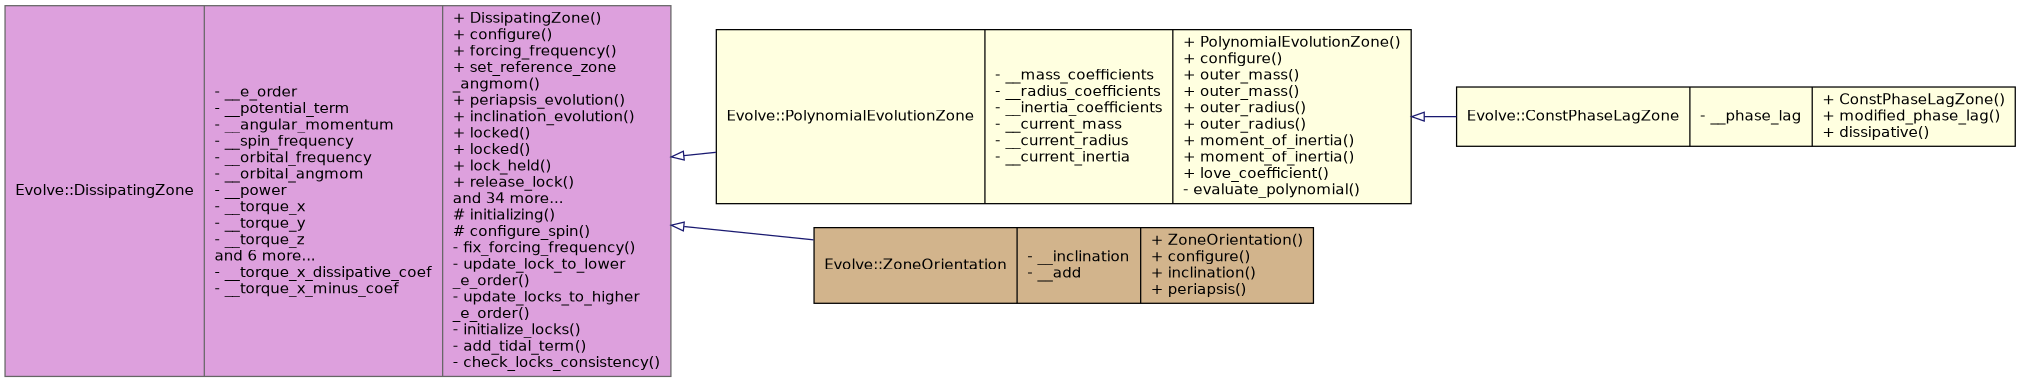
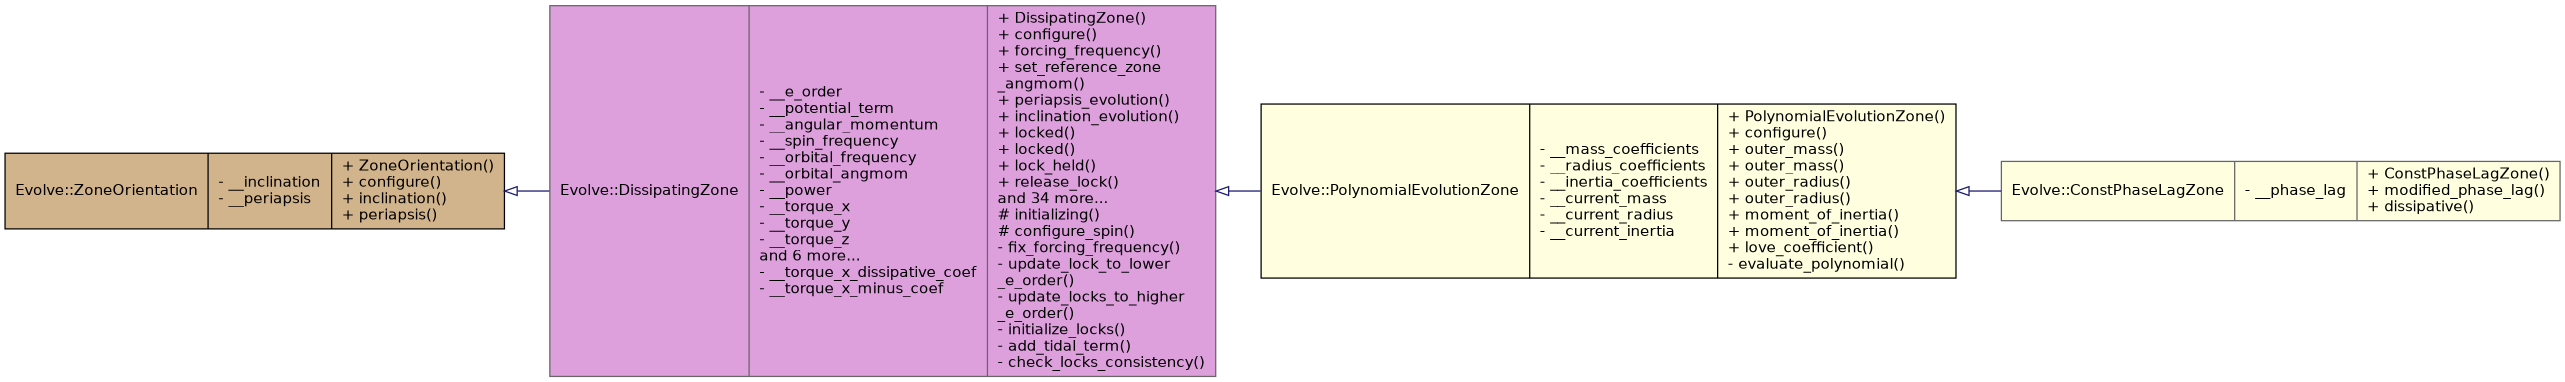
node "Evolve::ConstPhaseLagZone": color black -> gray40
edge "Evolve::ZoneOrientation" -> "Evolve::DissipatingZone": reversed
node "Evolve::ZoneOrientation": text "- __add" -> "- __periapsis"
